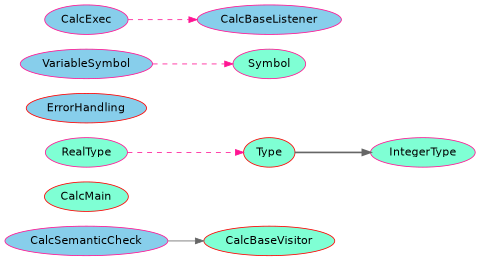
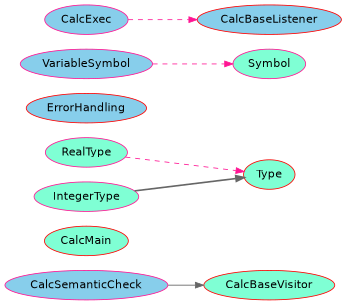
node "CalcBaseListener": color deeppink -> red
edge "Type" -> "IntegerType": reversed
